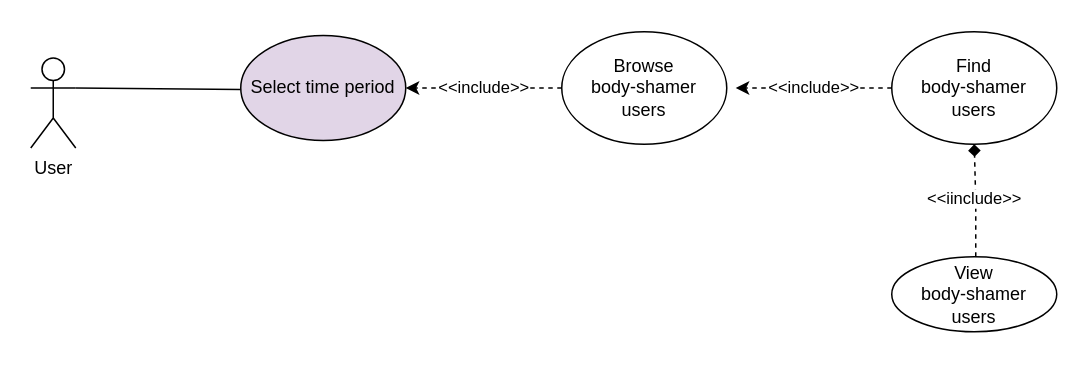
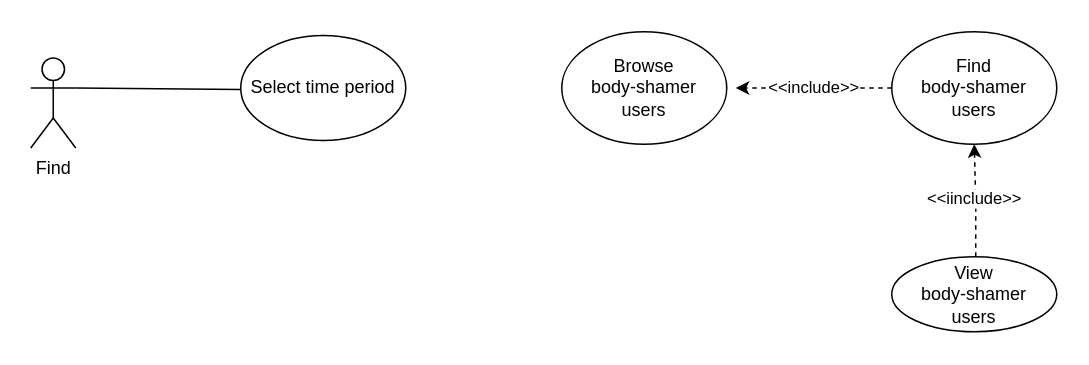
node "Select time period": fillcolor #e1d5e7 -> #ffffff
edge "Browse body-shamer users" -> "Select time period": removed, label "<<include>>"
edge "View body-shamer users" -> "Find body-shamer users": arrowhead diamond -> classic
node "User": label "User" -> "Find"
